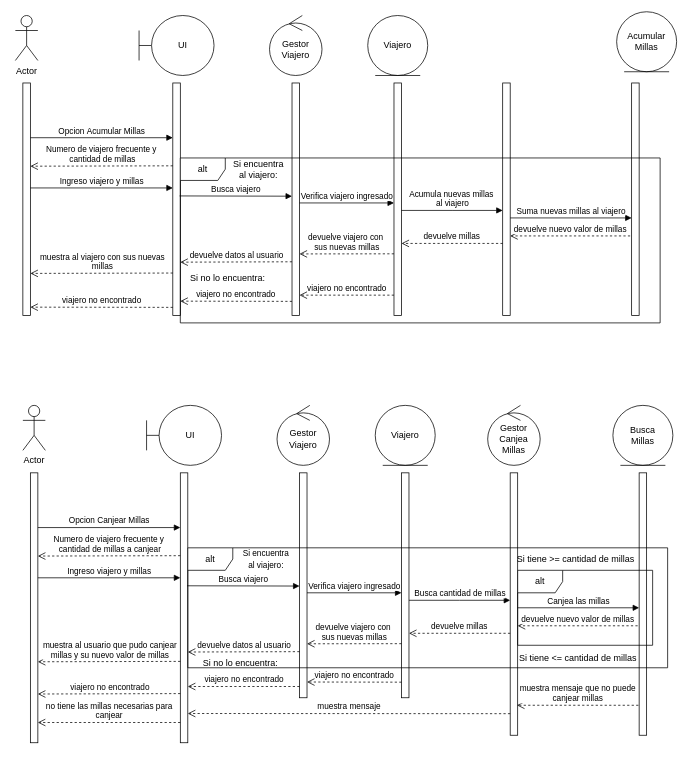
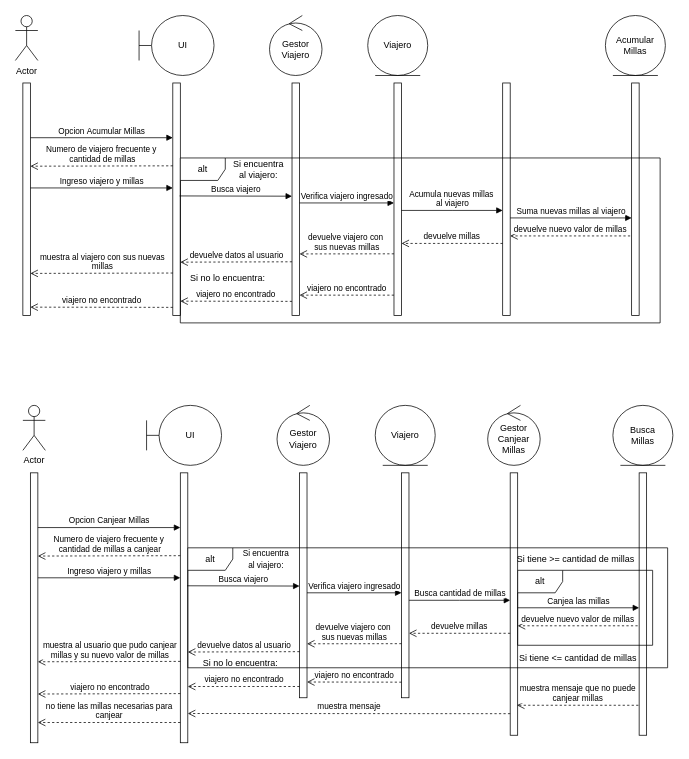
node "Acumular Millas": moved (647, 42) -> (636, 45)
node "Gestor Canjea Millas": label "Gestor Canjea Millas" -> "Gestor Canjear Millas"
